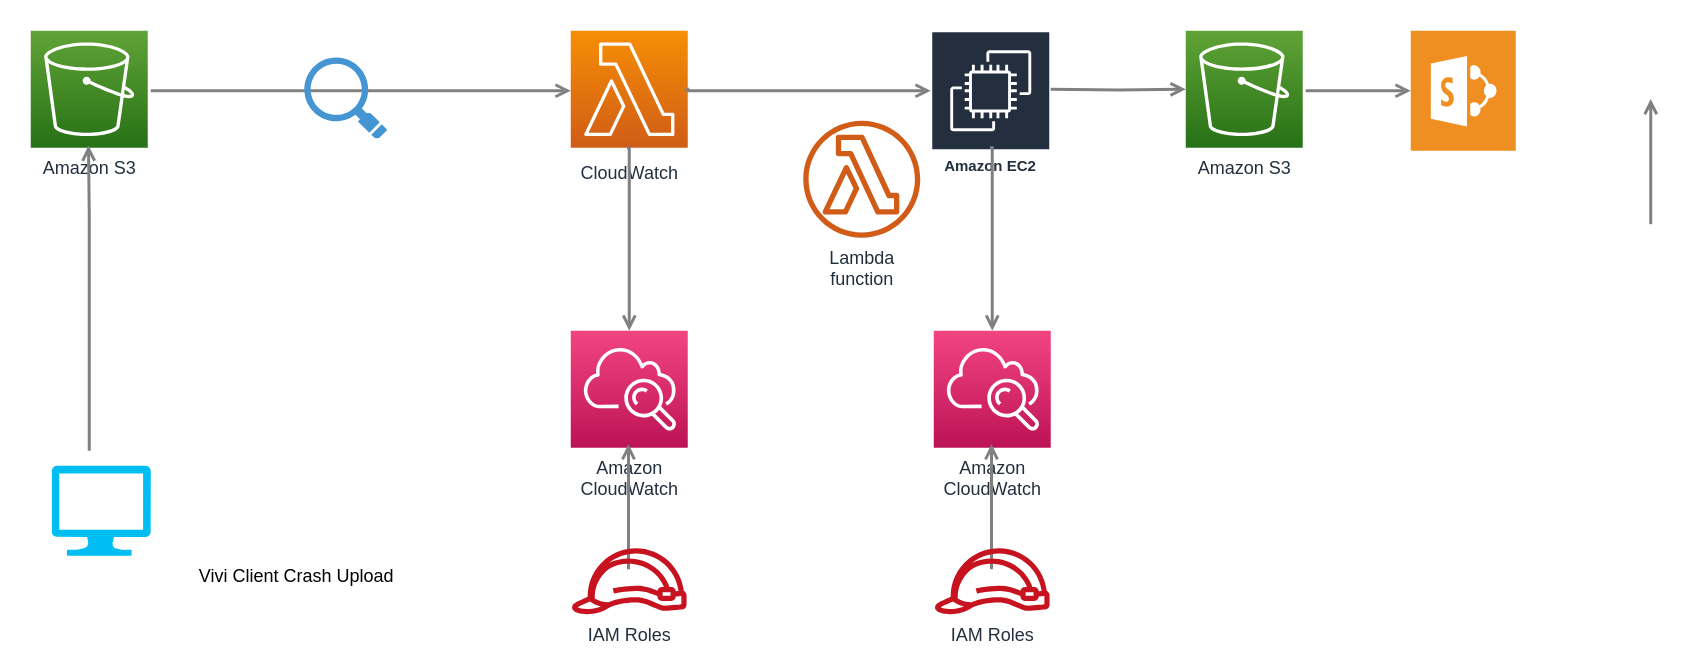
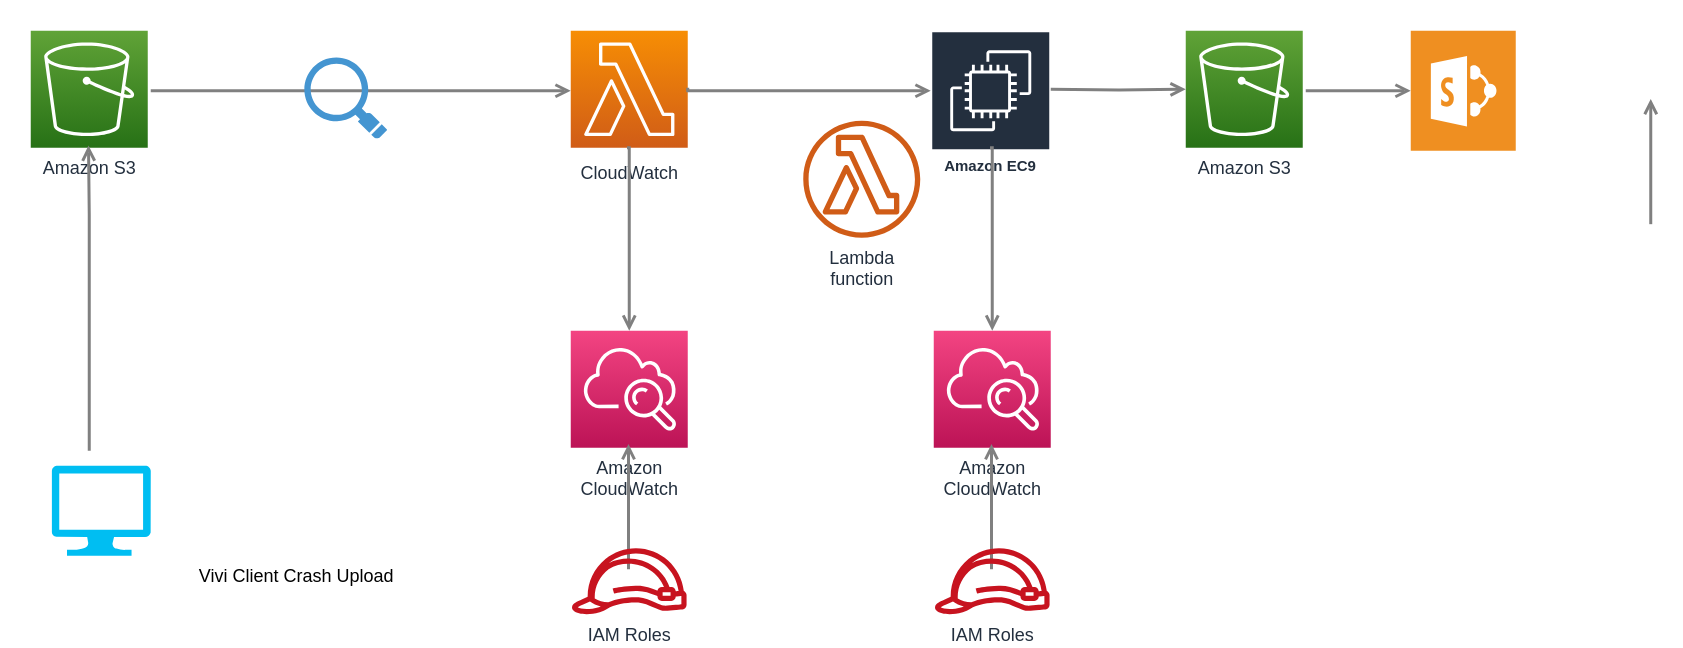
node "Amazon EC2": label "Amazon EC2" -> "Amazon EC9"
